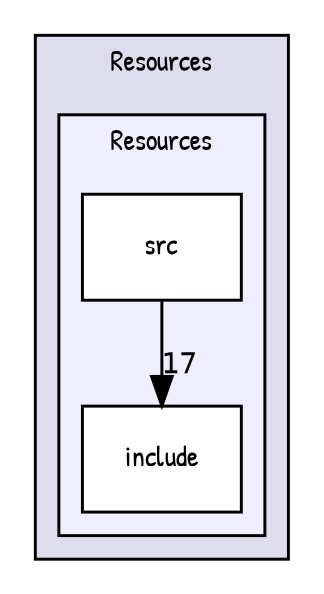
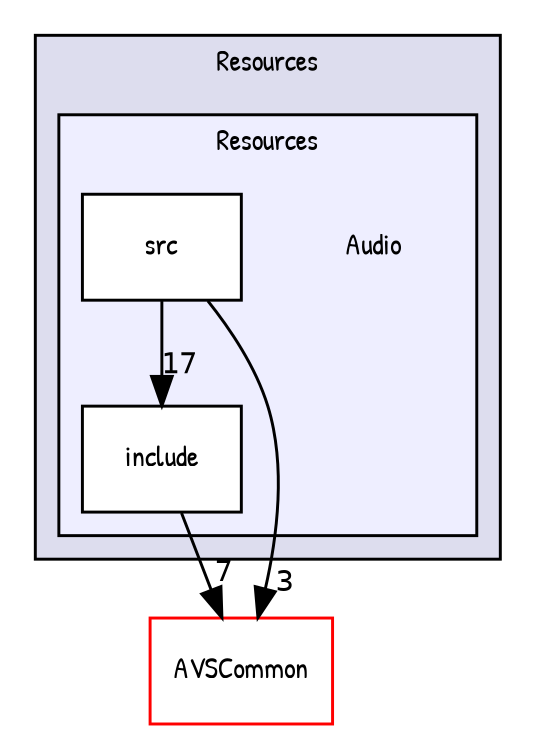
node "Audio": added
node "AVSCommon": added
